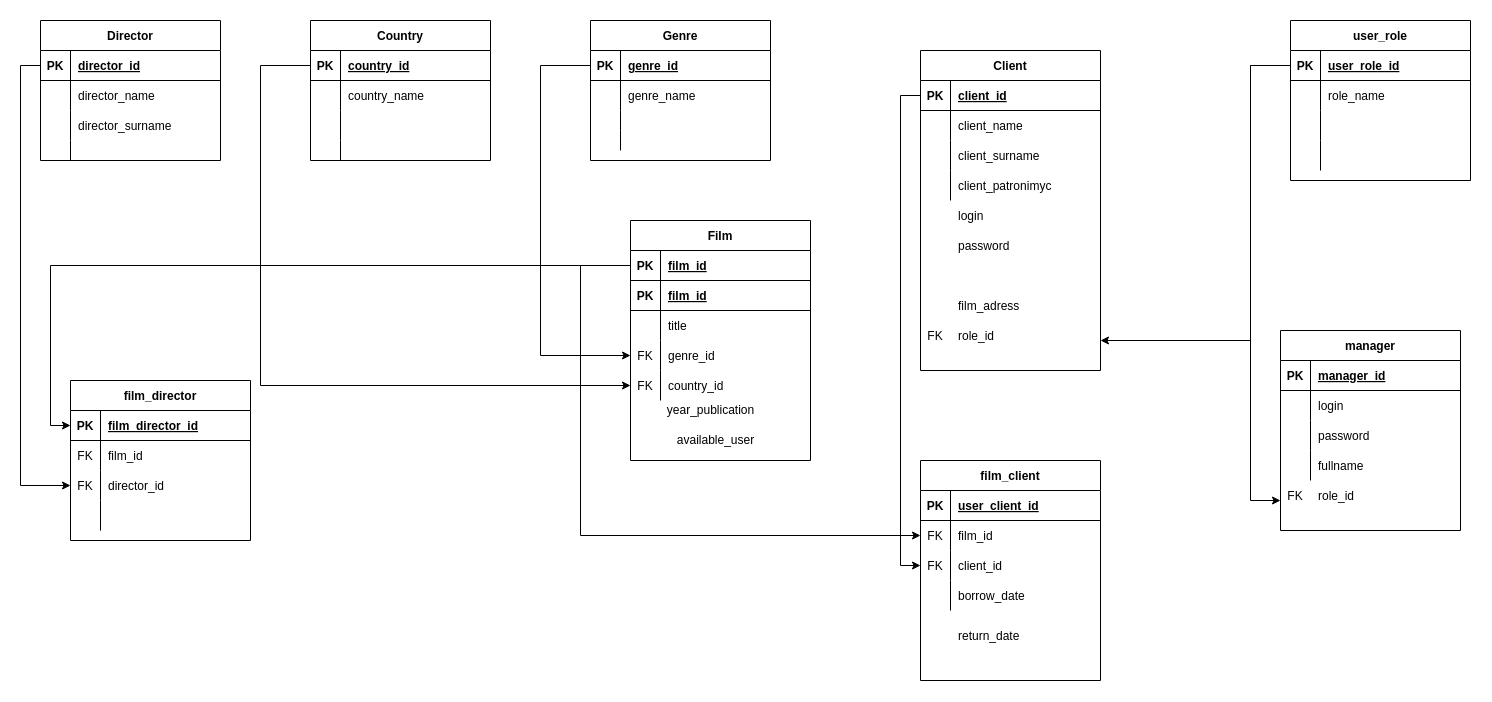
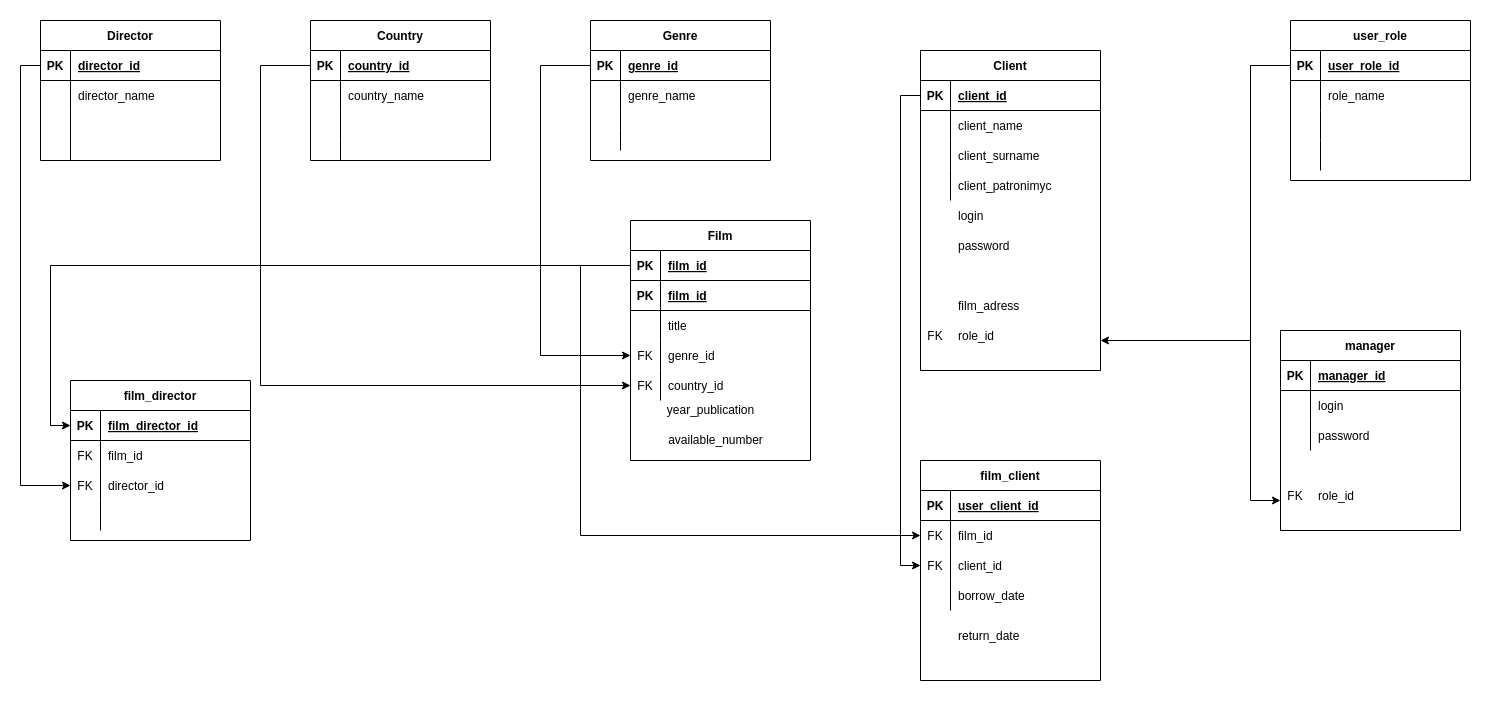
node "director_surname": removed
node "available_user": label "available_user" -> "available_number"
node "fullname": removed
